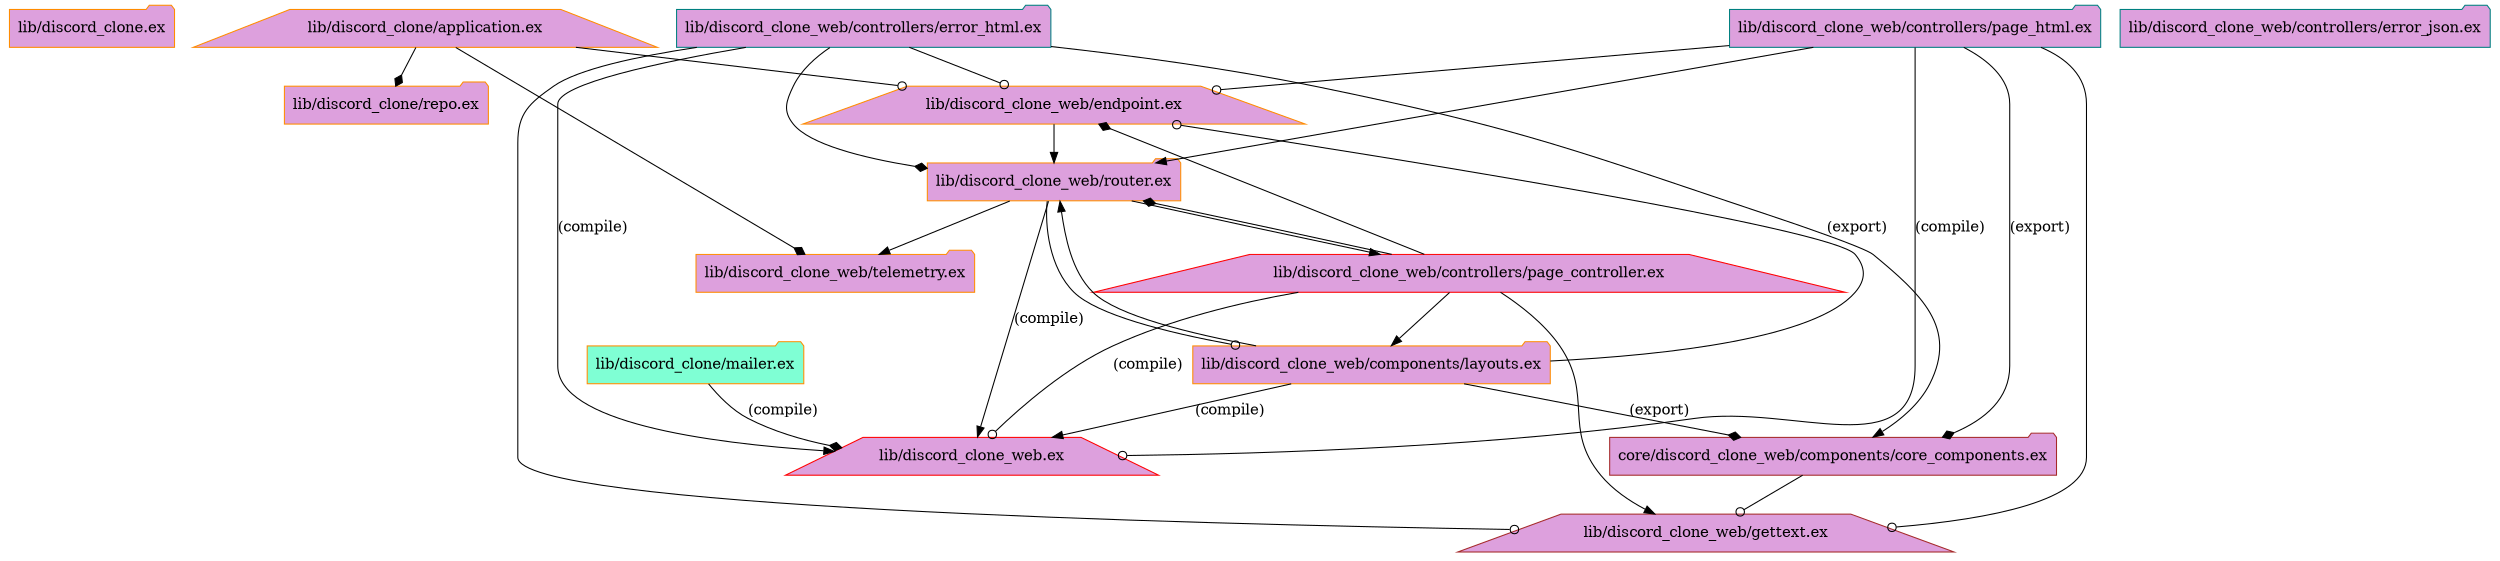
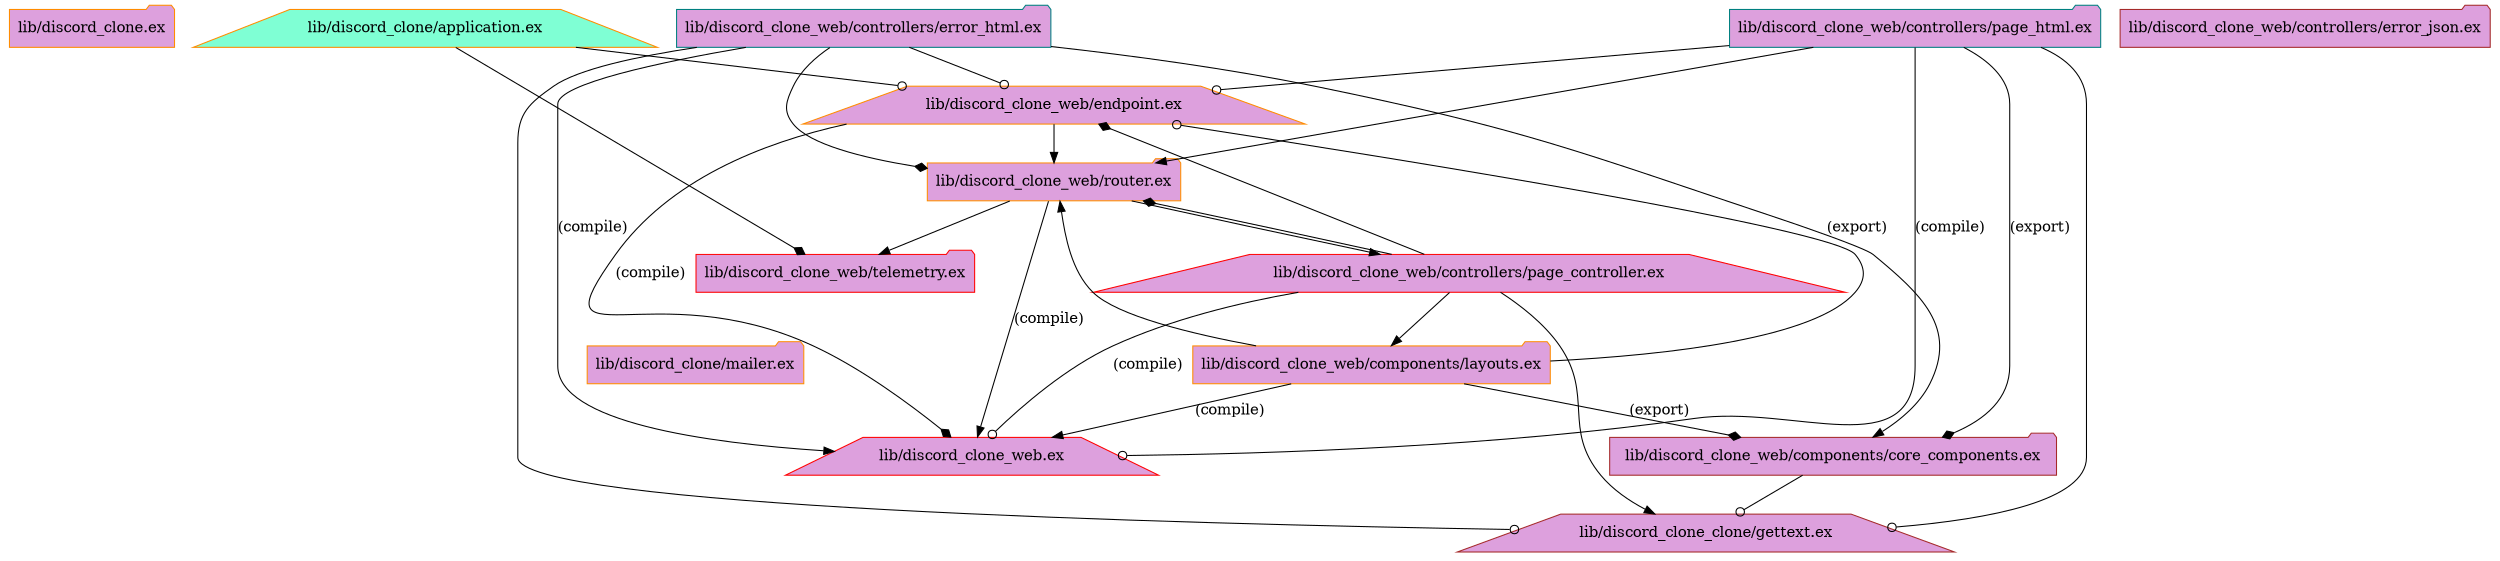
node "lib/discord_clone/application.ex": fillcolor plum -> aquamarine
node "lib/discord_clone_web/controllers/error_json.ex": color teal -> brown
node "lib/discord_clone/repo.ex": removed
node "lib/discord_clone_web/telemetry.ex": color darkorange -> red
edge "lib/discord_clone_web/router.ex" -> "lib/discord_clone_web/components/layouts.ex": removed
node "lib/discord_clone/mailer.ex": fillcolor aquamarine -> plum
edge "lib/discord_clone/mailer.ex" -> "lib/discord_clone_web.ex": now "lib/discord_clone_web/endpoint.ex" -> "lib/discord_clone_web.ex"
node "core/discord_clone_web/components/core_components.ex": label "core/discord_clone_web/components/core_components.ex" -> "lib/discord_clone_web/components/core_components.ex"
node "lib/discord_clone_web/gettext.ex": label "lib/discord_clone_web/gettext.ex" -> "lib/discord_clone_clone/gettext.ex"
